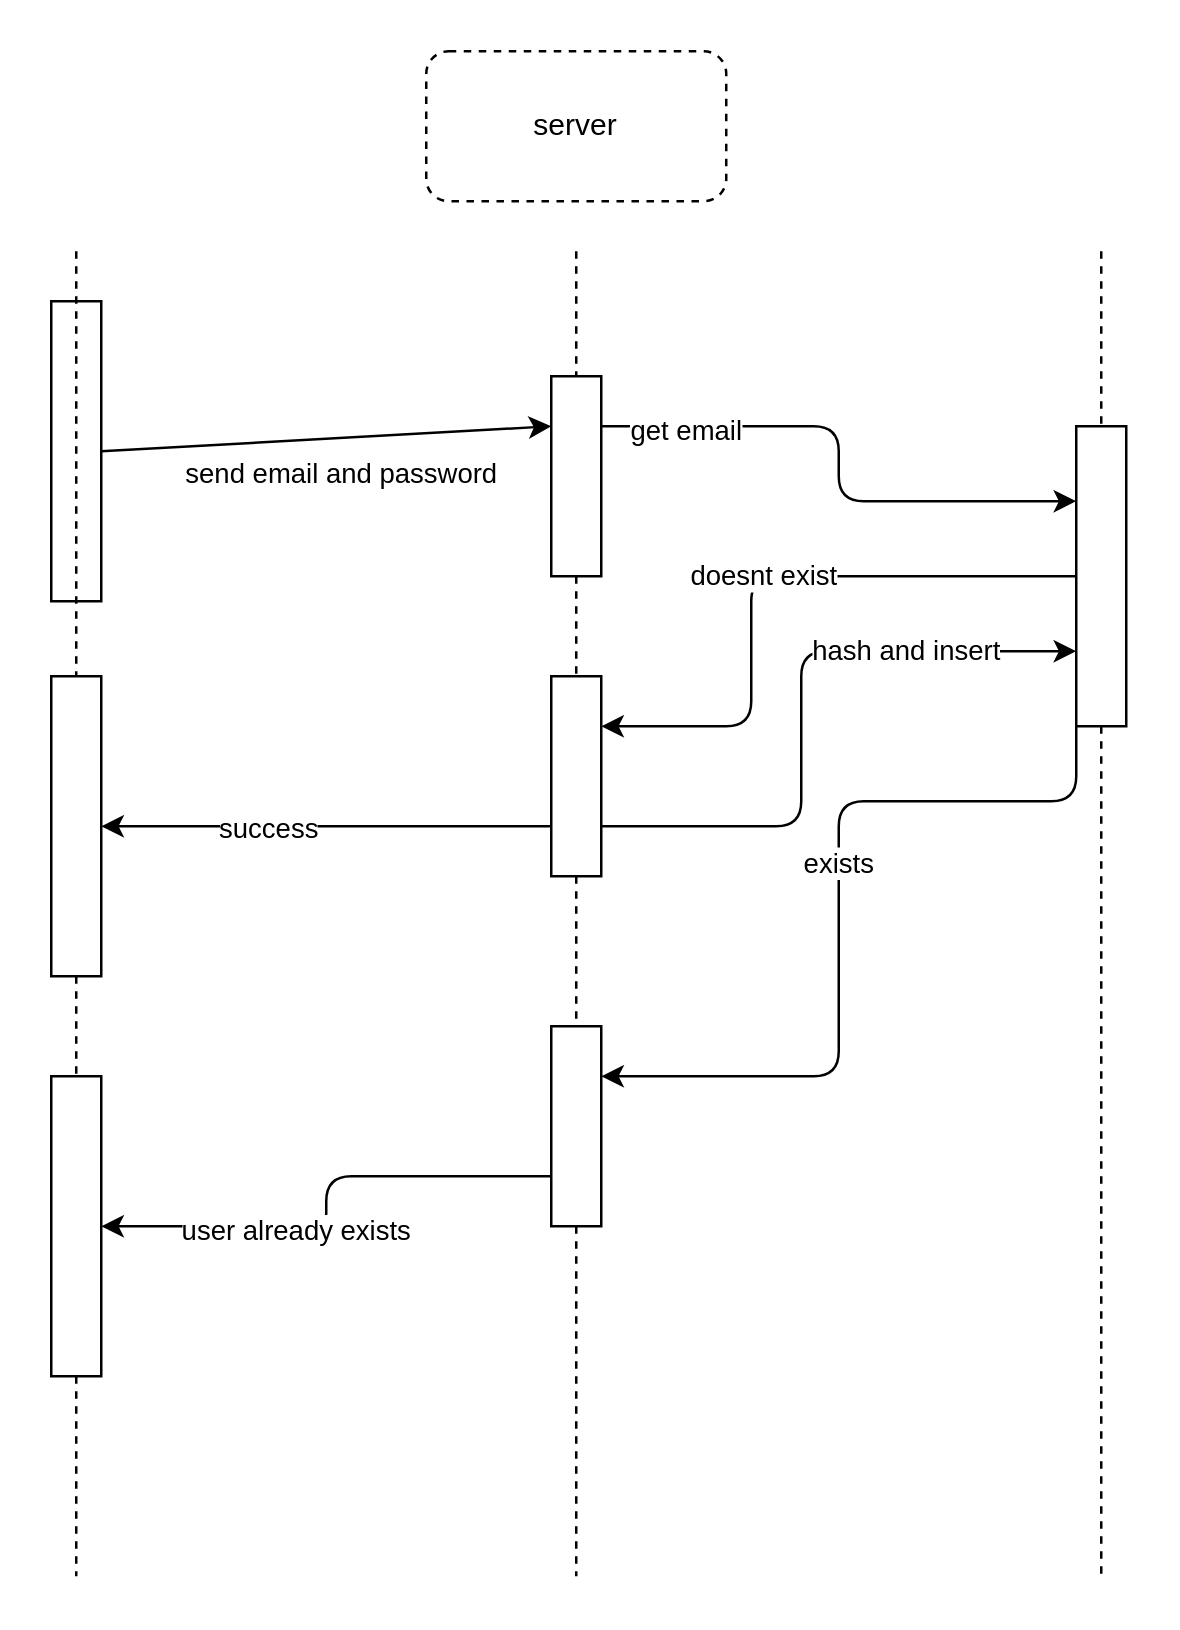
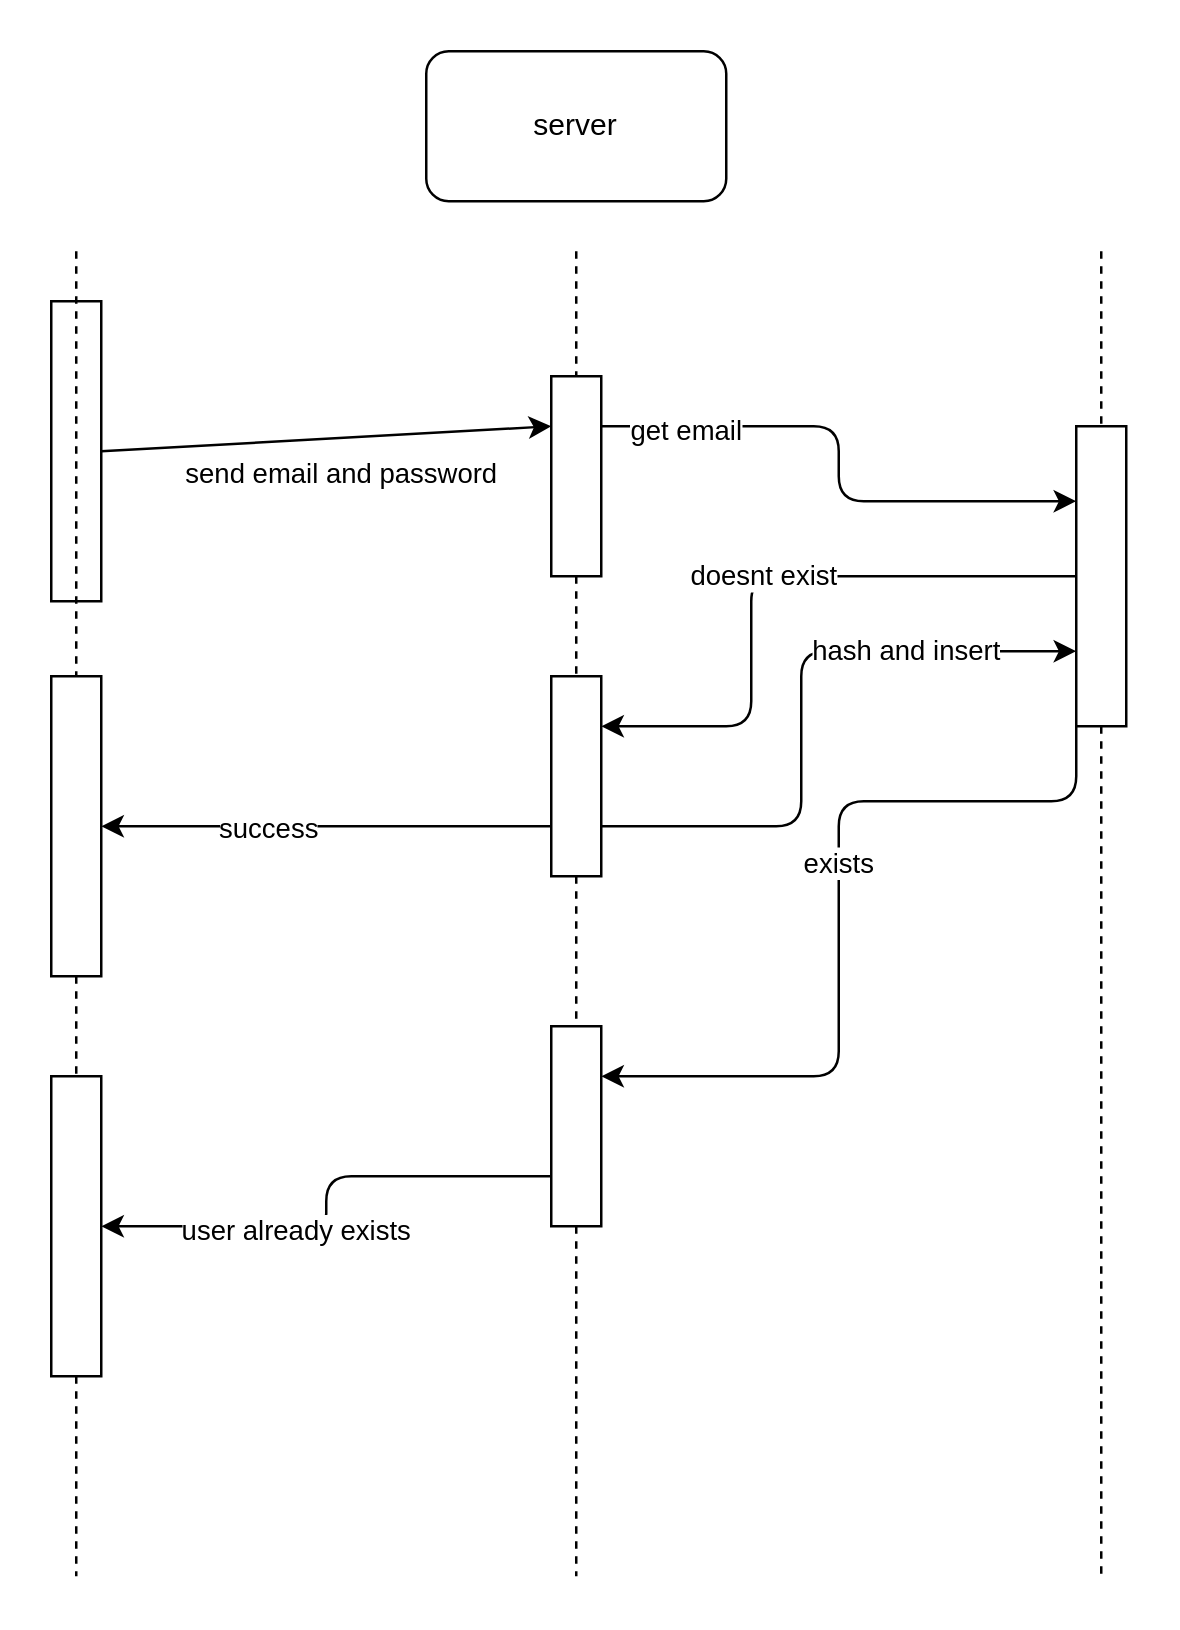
node "server": style dashed -> solid
